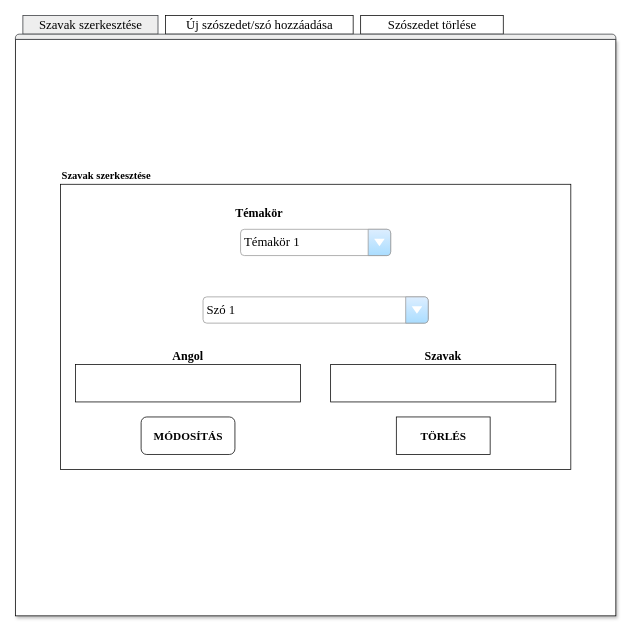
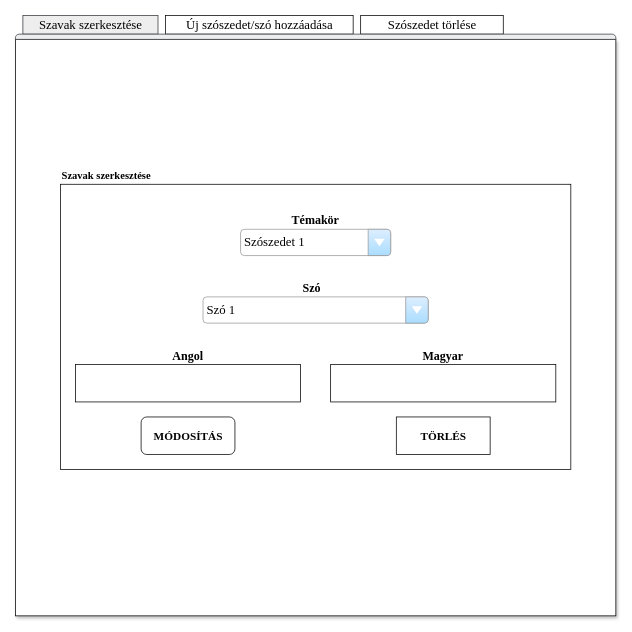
node "Témakör": moved (259, 210) -> (315, 218)
node "Témakör 1": label "Témakör 1" -> "Szószedet 1"
node "Szó": added
node "Szavak": label "Szavak" -> "Magyar"
